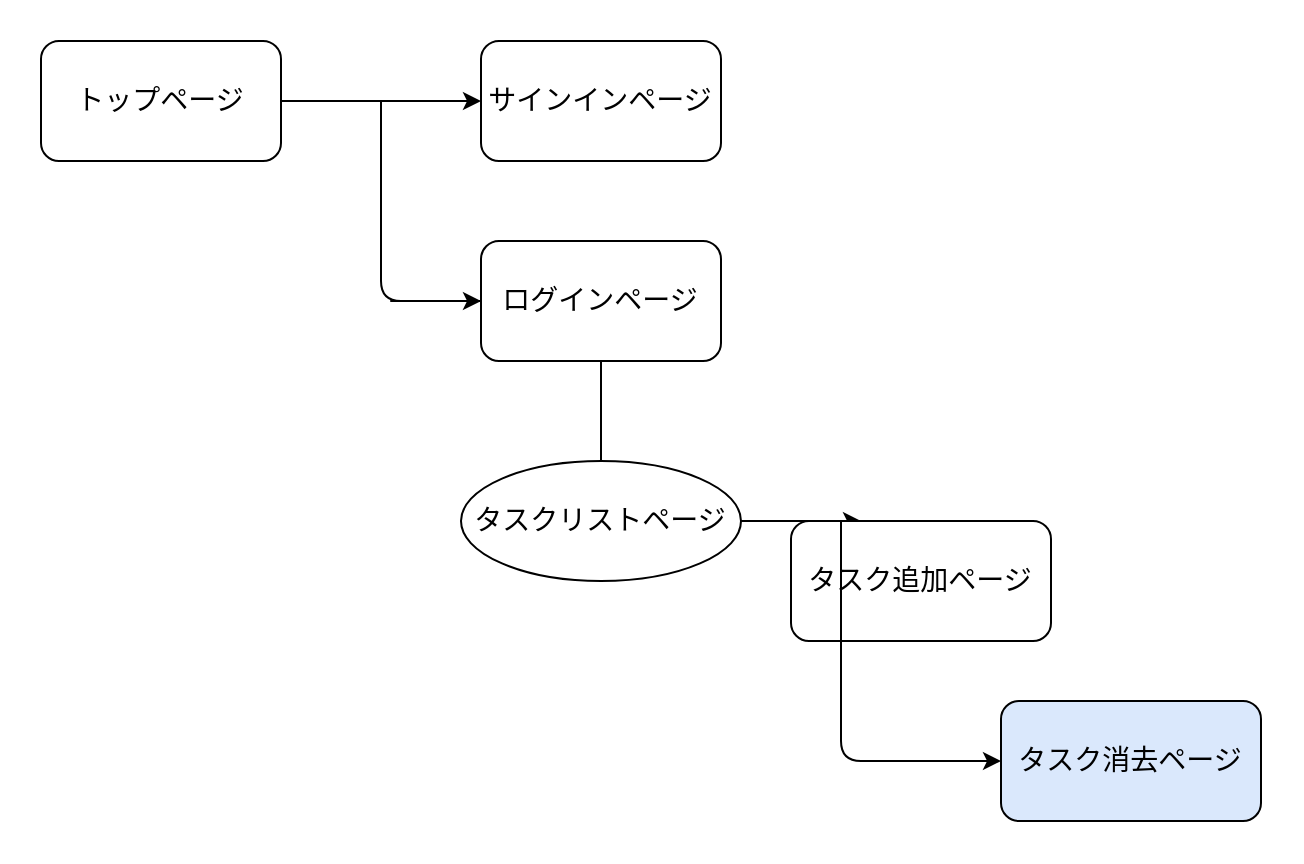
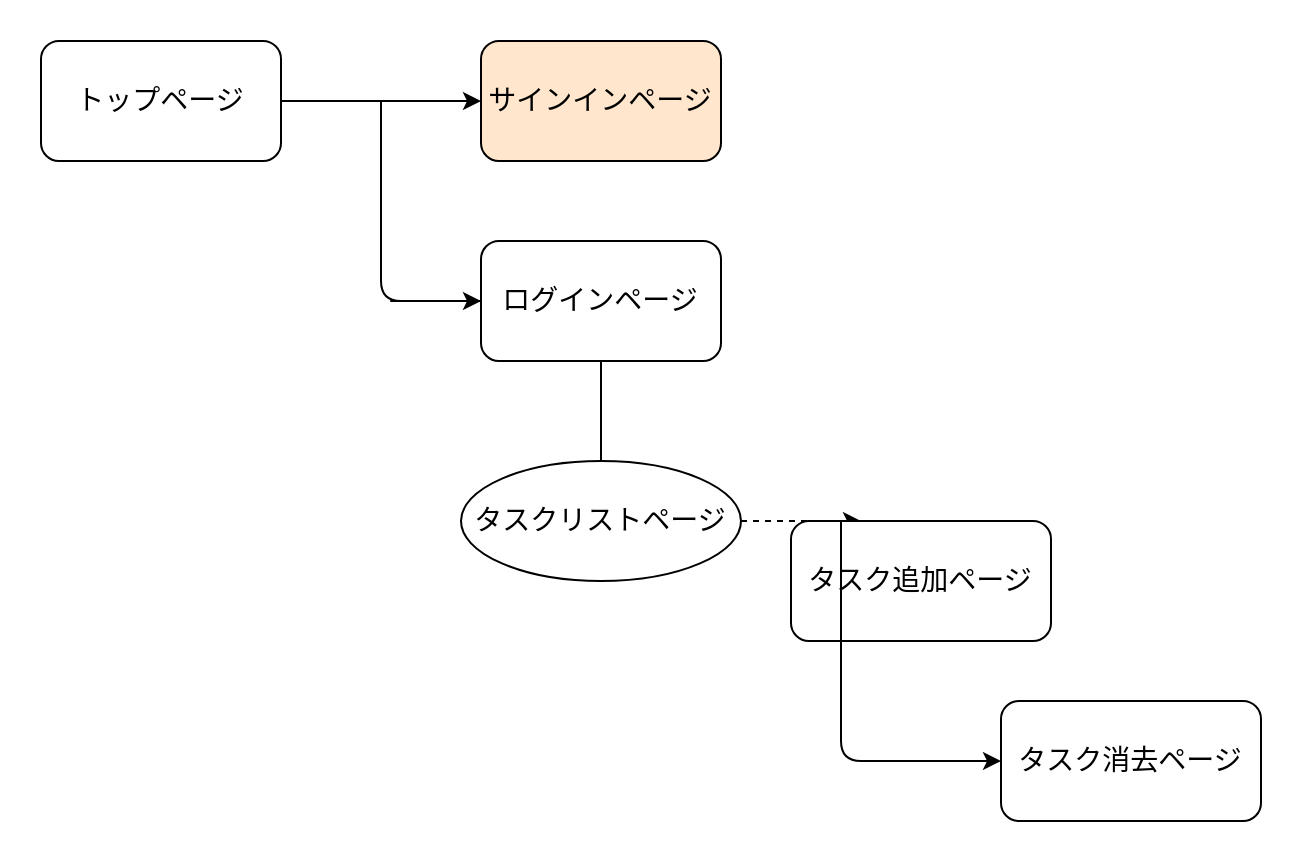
node "サインインページ": fillcolor #ffffff -> #ffe6cc
edge "タスクリストページ" -> "タスク追加ページ": style solid -> dashed
node "タスク消去ページ": fillcolor #dae8fc -> #ffffff
